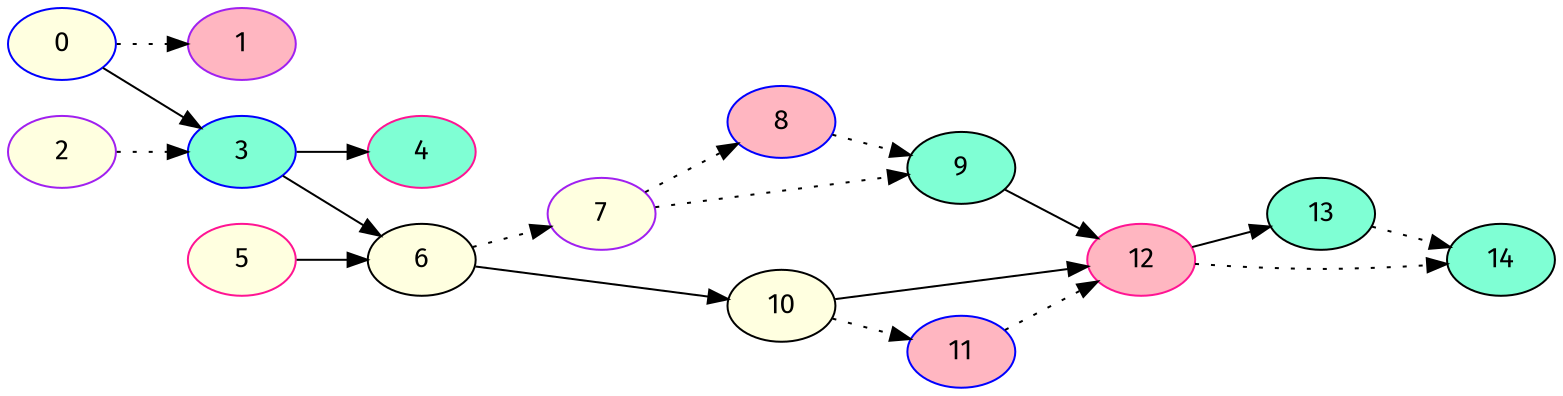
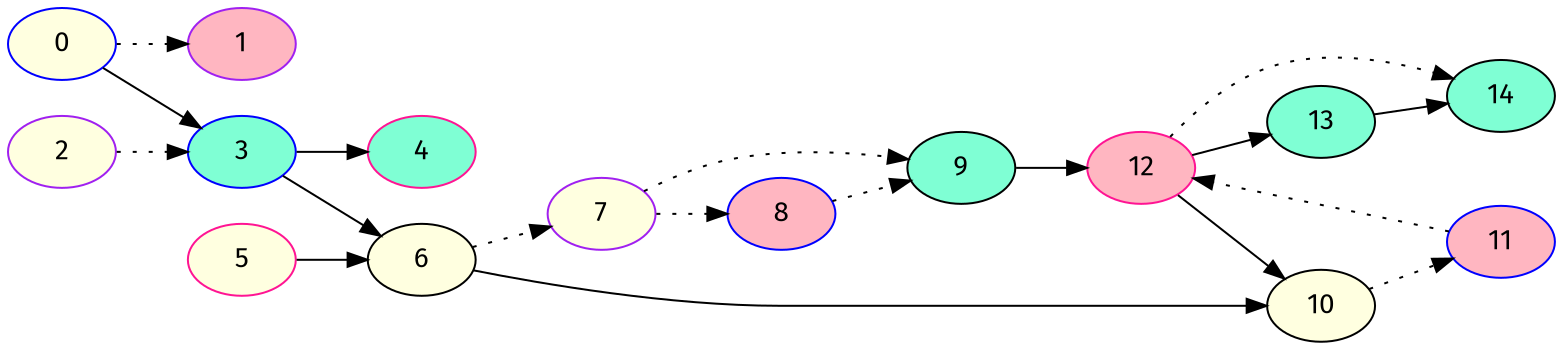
edge "13" -> "14": style dotted -> solid
edge "10" -> "12": reversed
